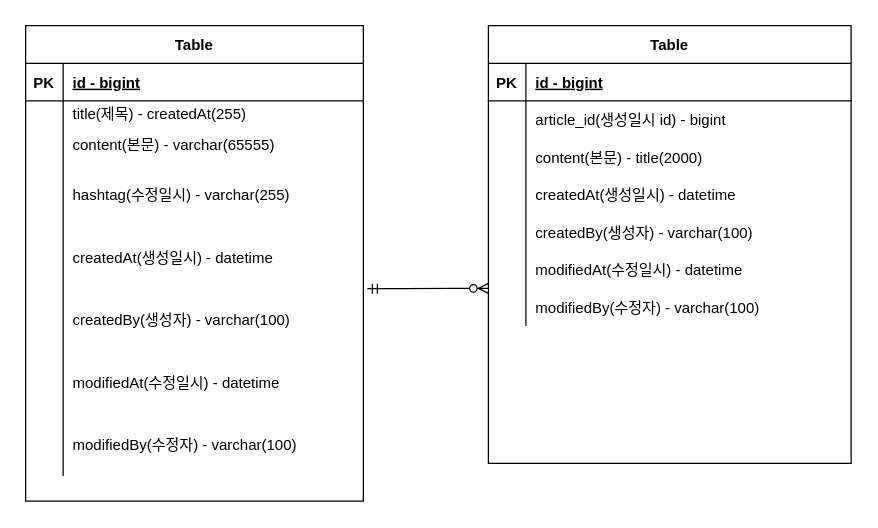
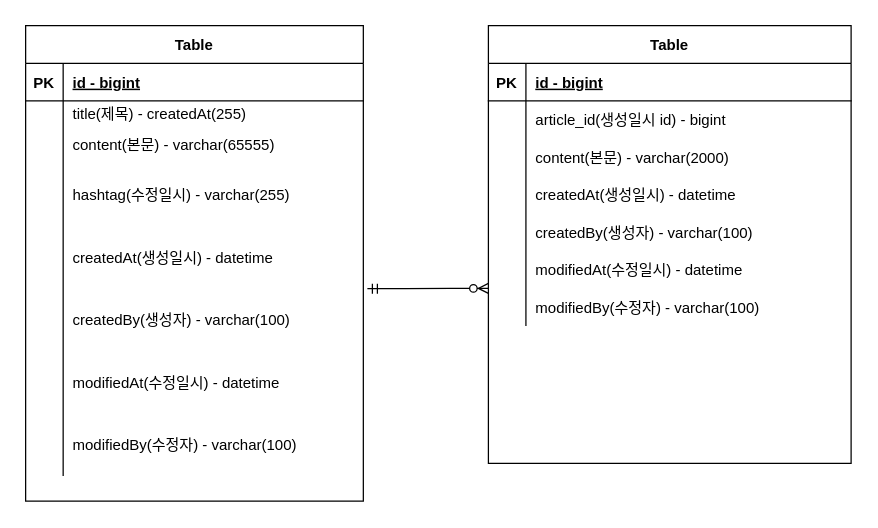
node "content(본문) - title(2000)": label "content(본문) - title(2000)" -> "content(본문) - varchar(2000)"
